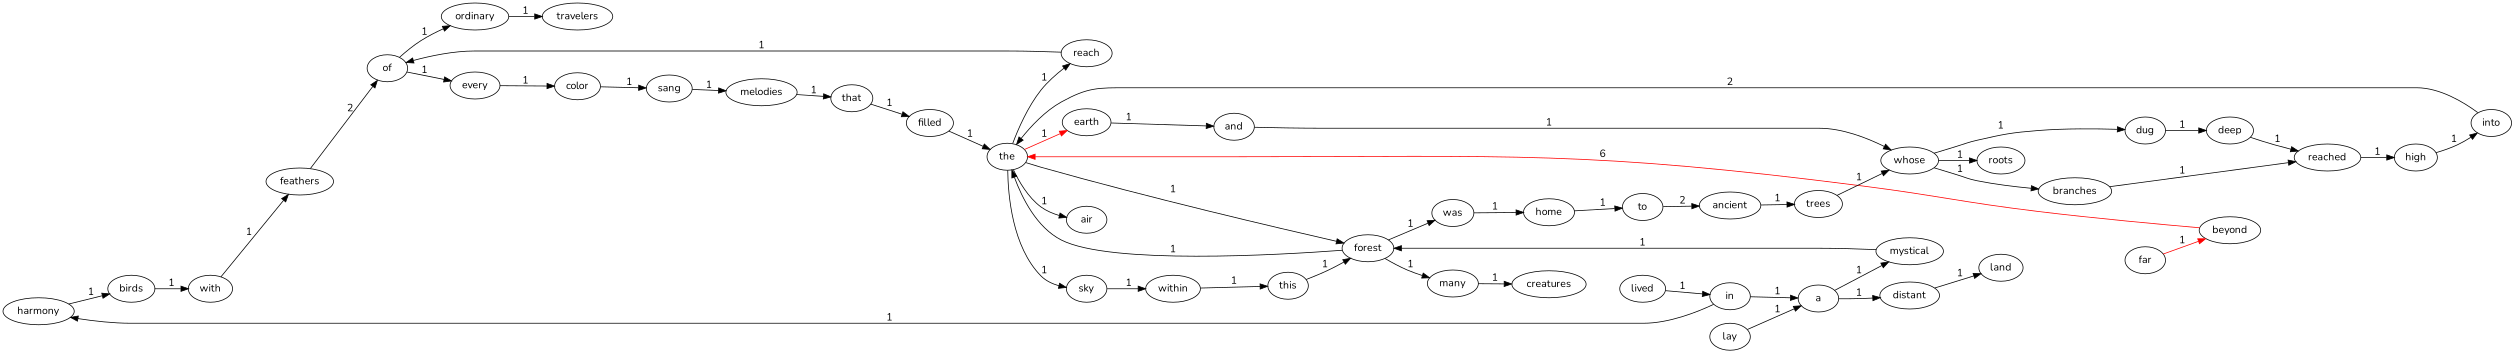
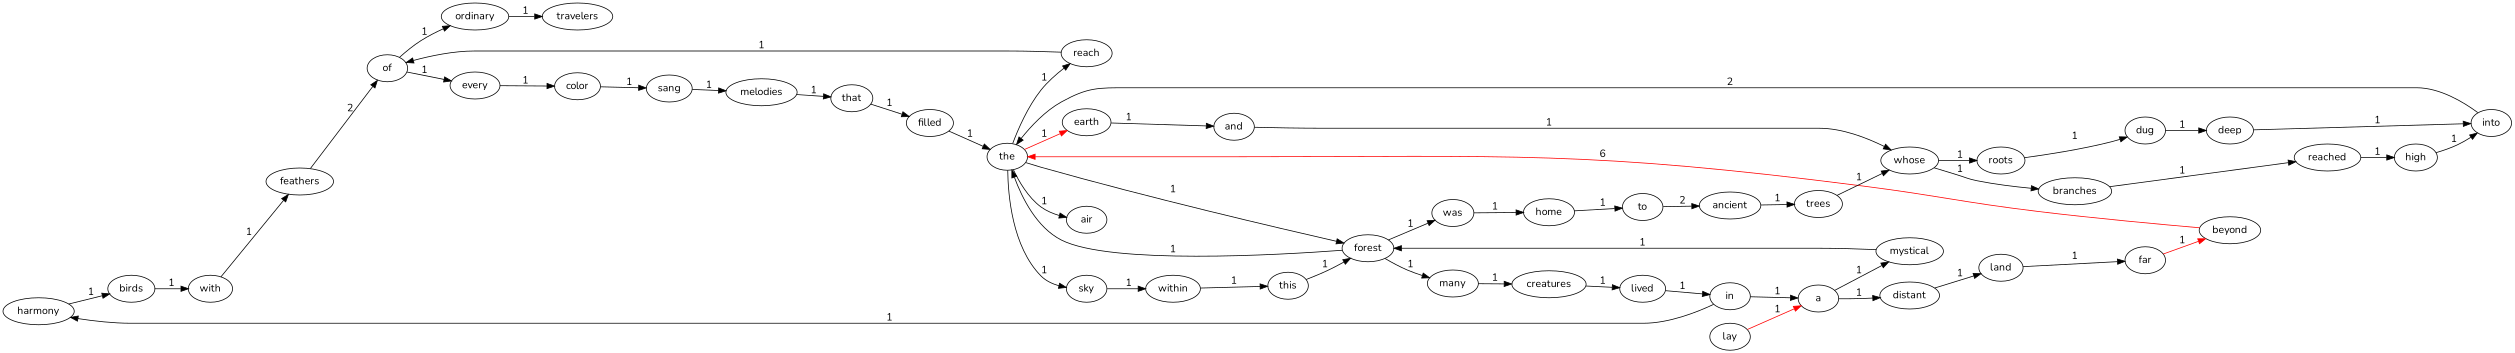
edge "whose" -> "dug": now "roots" -> "dug"
edge "deep" -> "reached": now "deep" -> "into"
edge "land" -> "far": added, label "1"
edge "creatures" -> "lived": added, label "1"
edge "lay" -> "a": color black -> red
